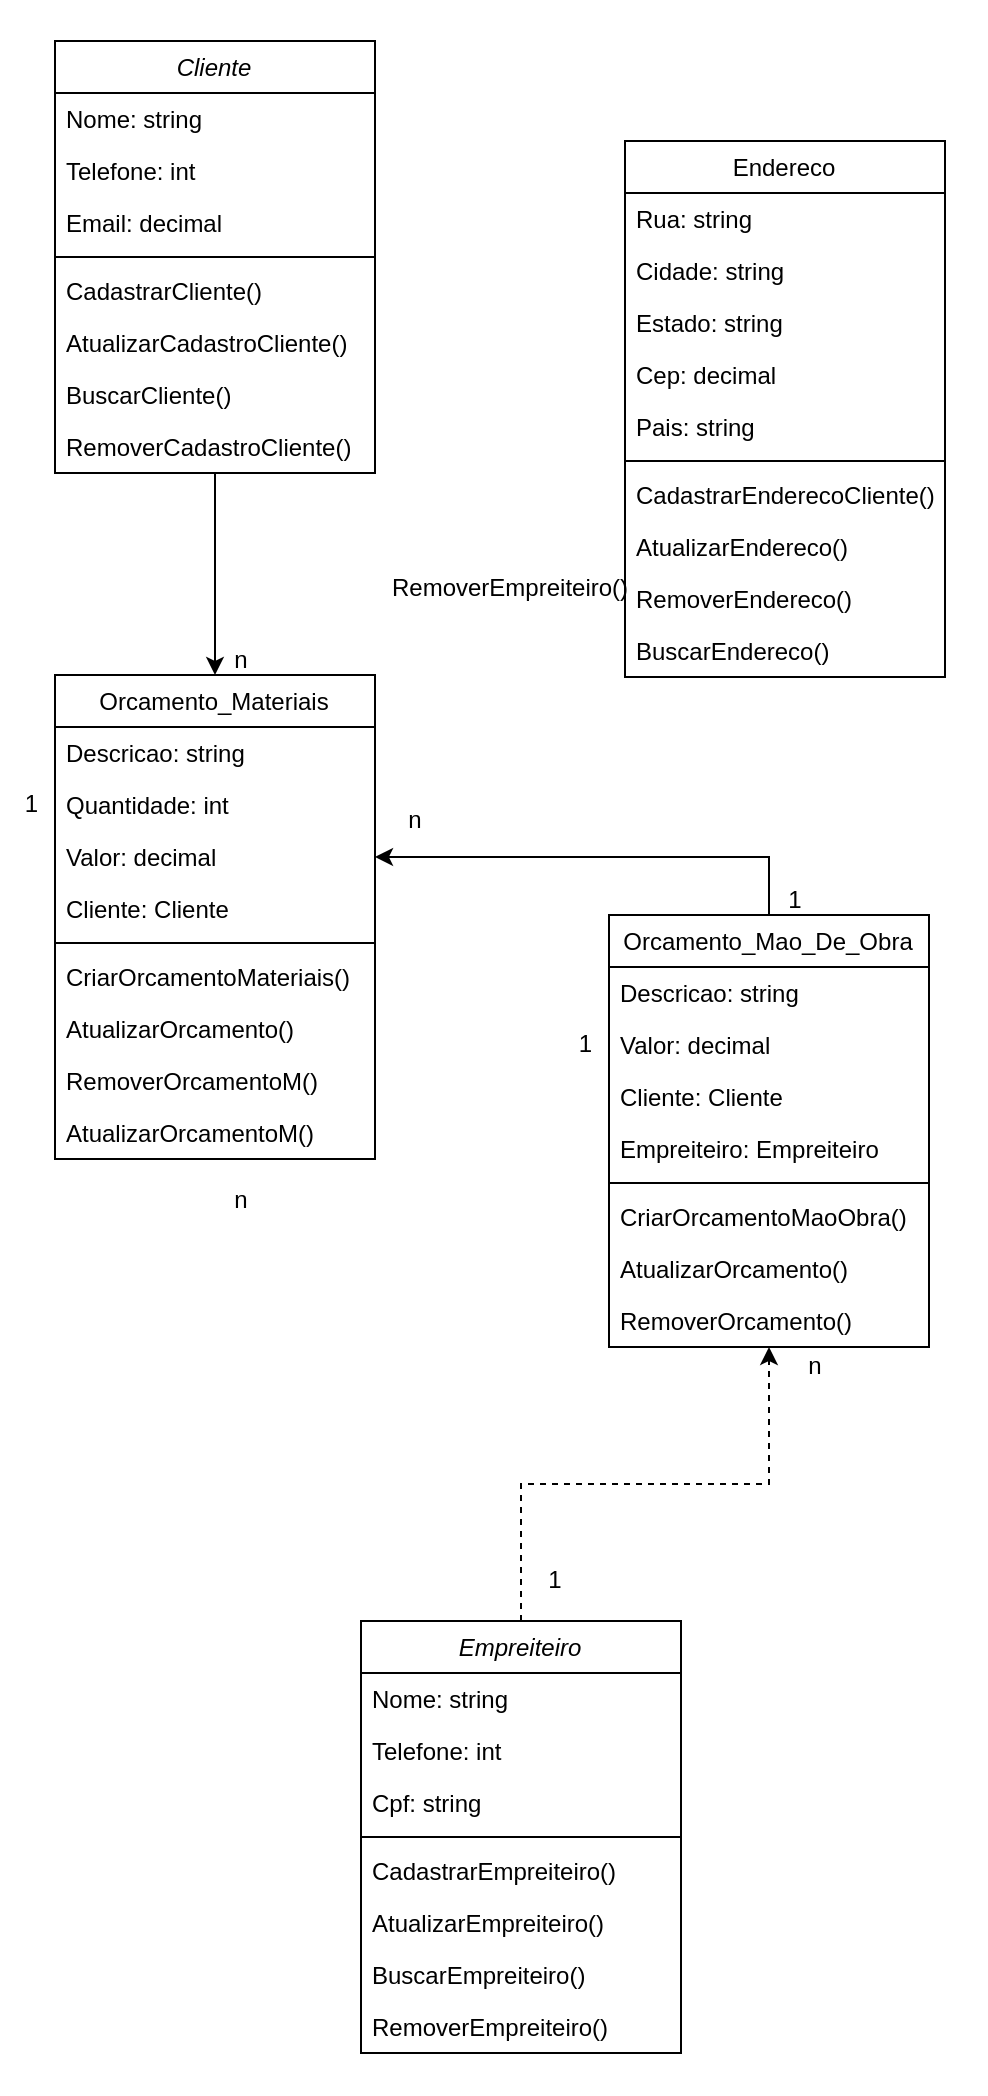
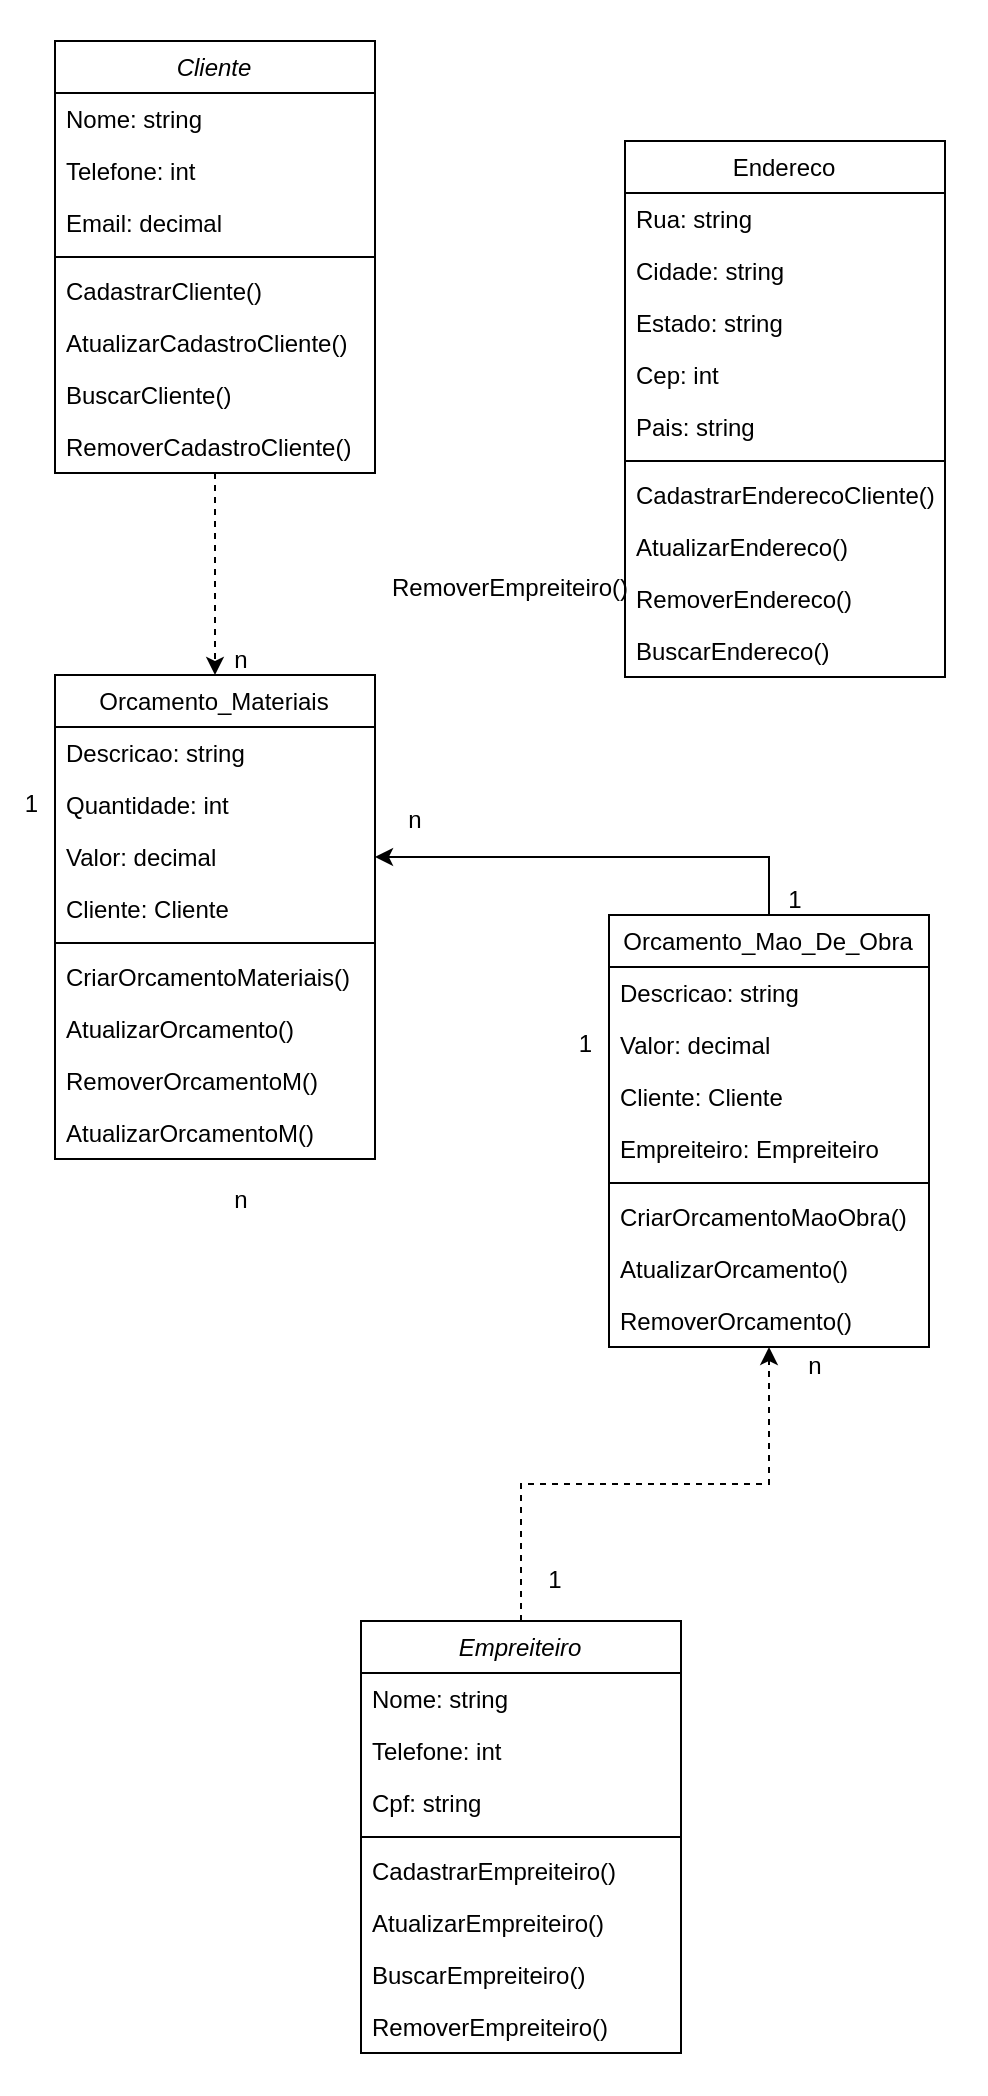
node "Cep: decimal": label "Cep: decimal" -> "Cep: int"
edge "Cliente" -> "Orcamento_Materiais": style solid -> dashed
